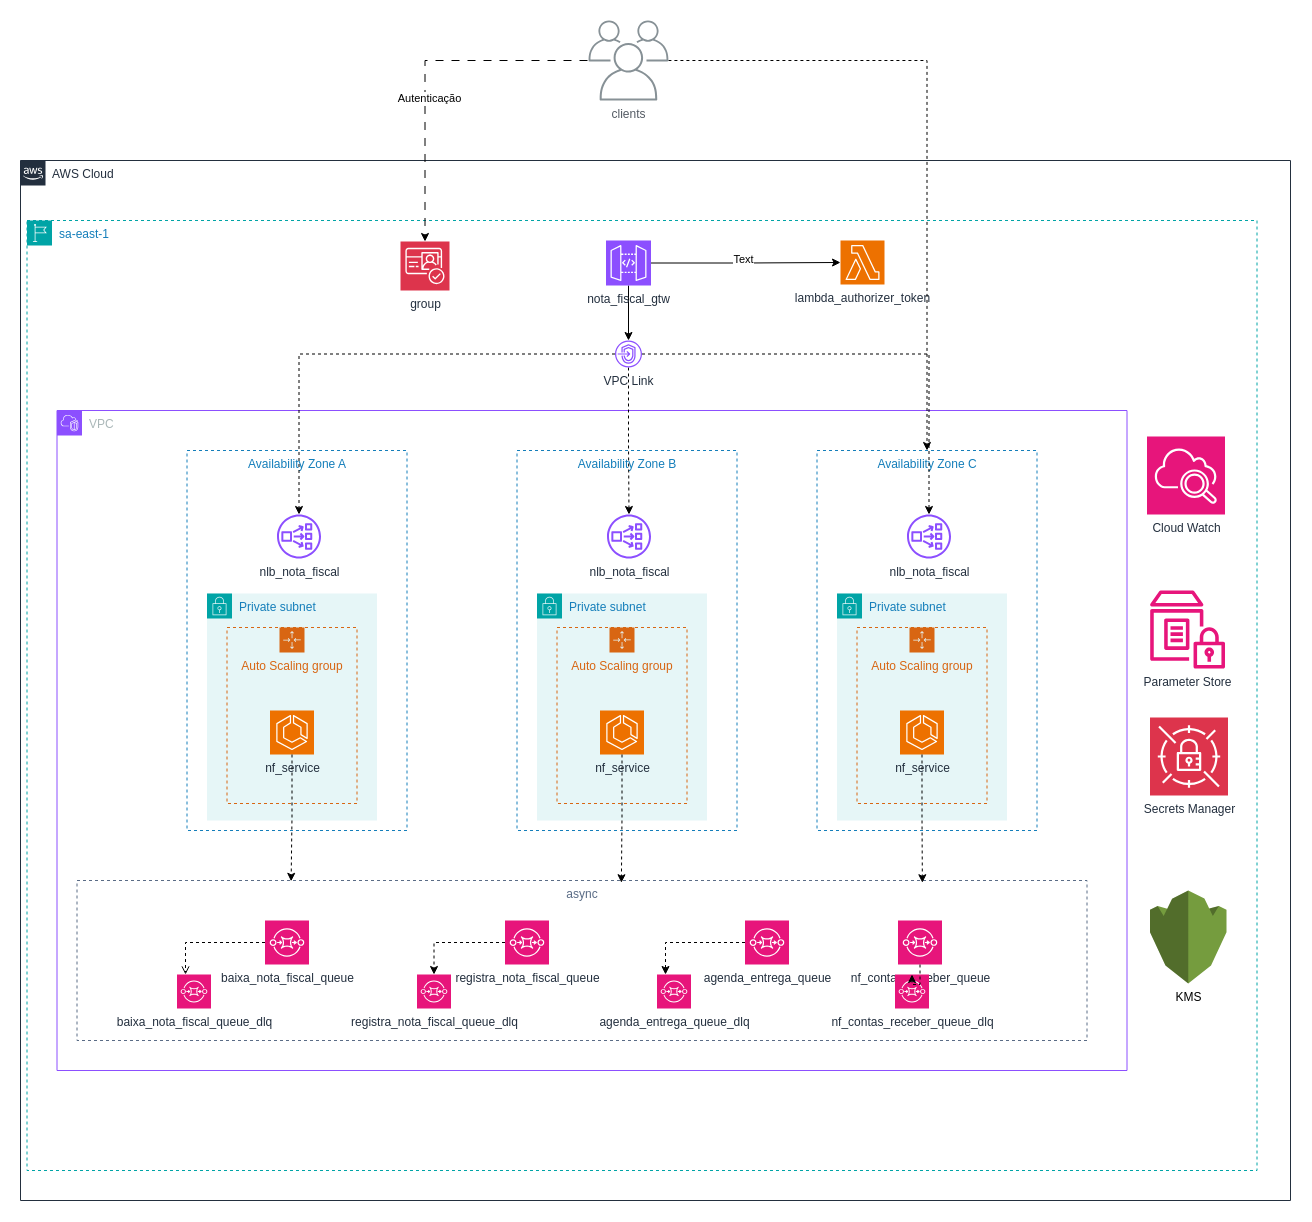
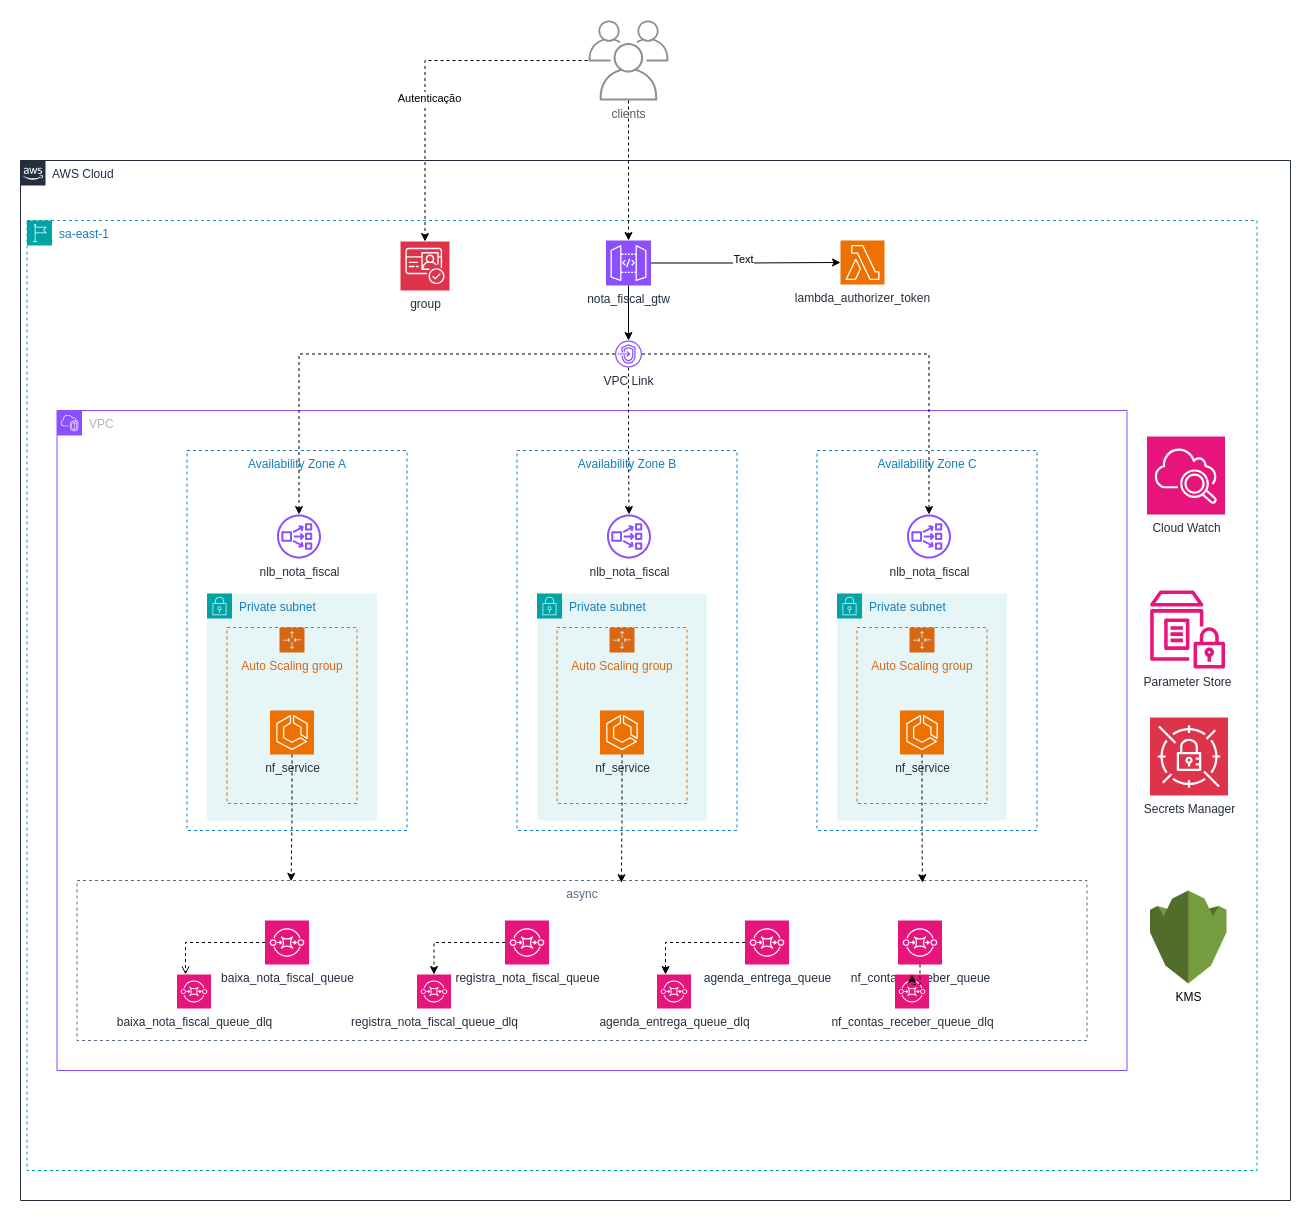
edge "clients" -> "group": style solid -> dashed
edge "clients" -> "Availability Zone C": now "clients" -> "nota_fiscal_gtw"
